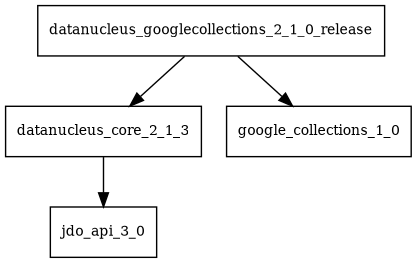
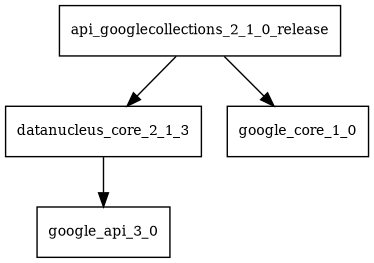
node "datanucleus_googlecollections_2_1_0_release": label "datanucleus_googlecollections_2_1_0_release" -> "api_googlecollections_2_1_0_release"
node "google_collections_1_0": label "google_collections_1_0" -> "google_core_1_0"
node "jdo_api_3_0": label "jdo_api_3_0" -> "google_api_3_0"
